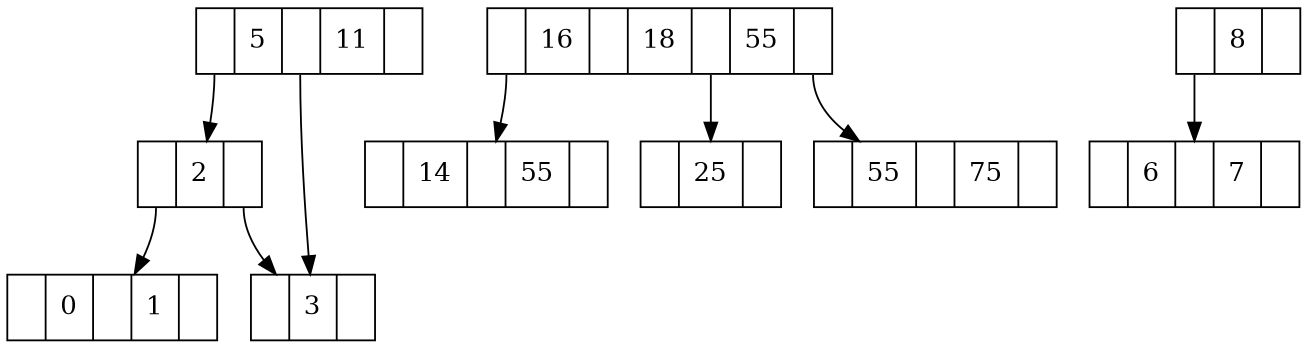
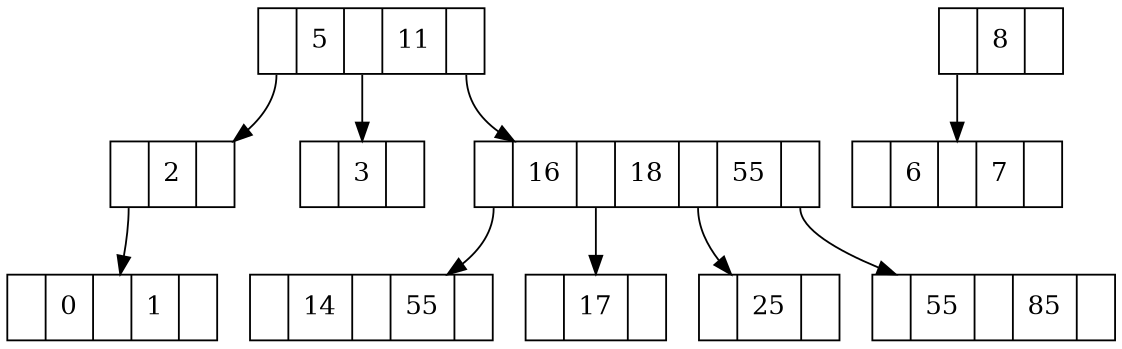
edge "5" -> "16": added
node "55": text "75" -> "85"
edge "2" -> "3": removed
node "17": added
